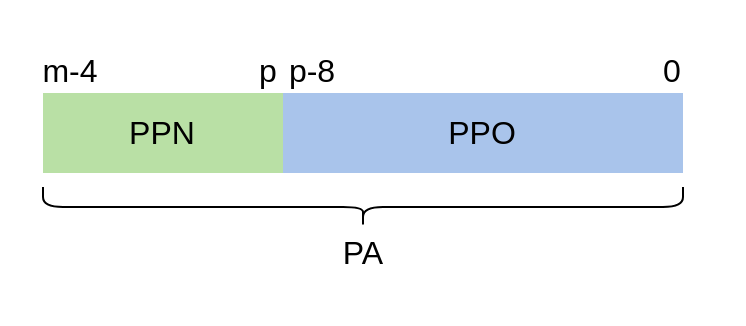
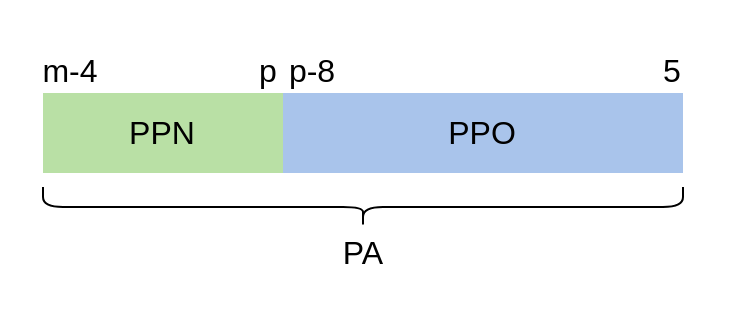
node "0": label "0" -> "5"
